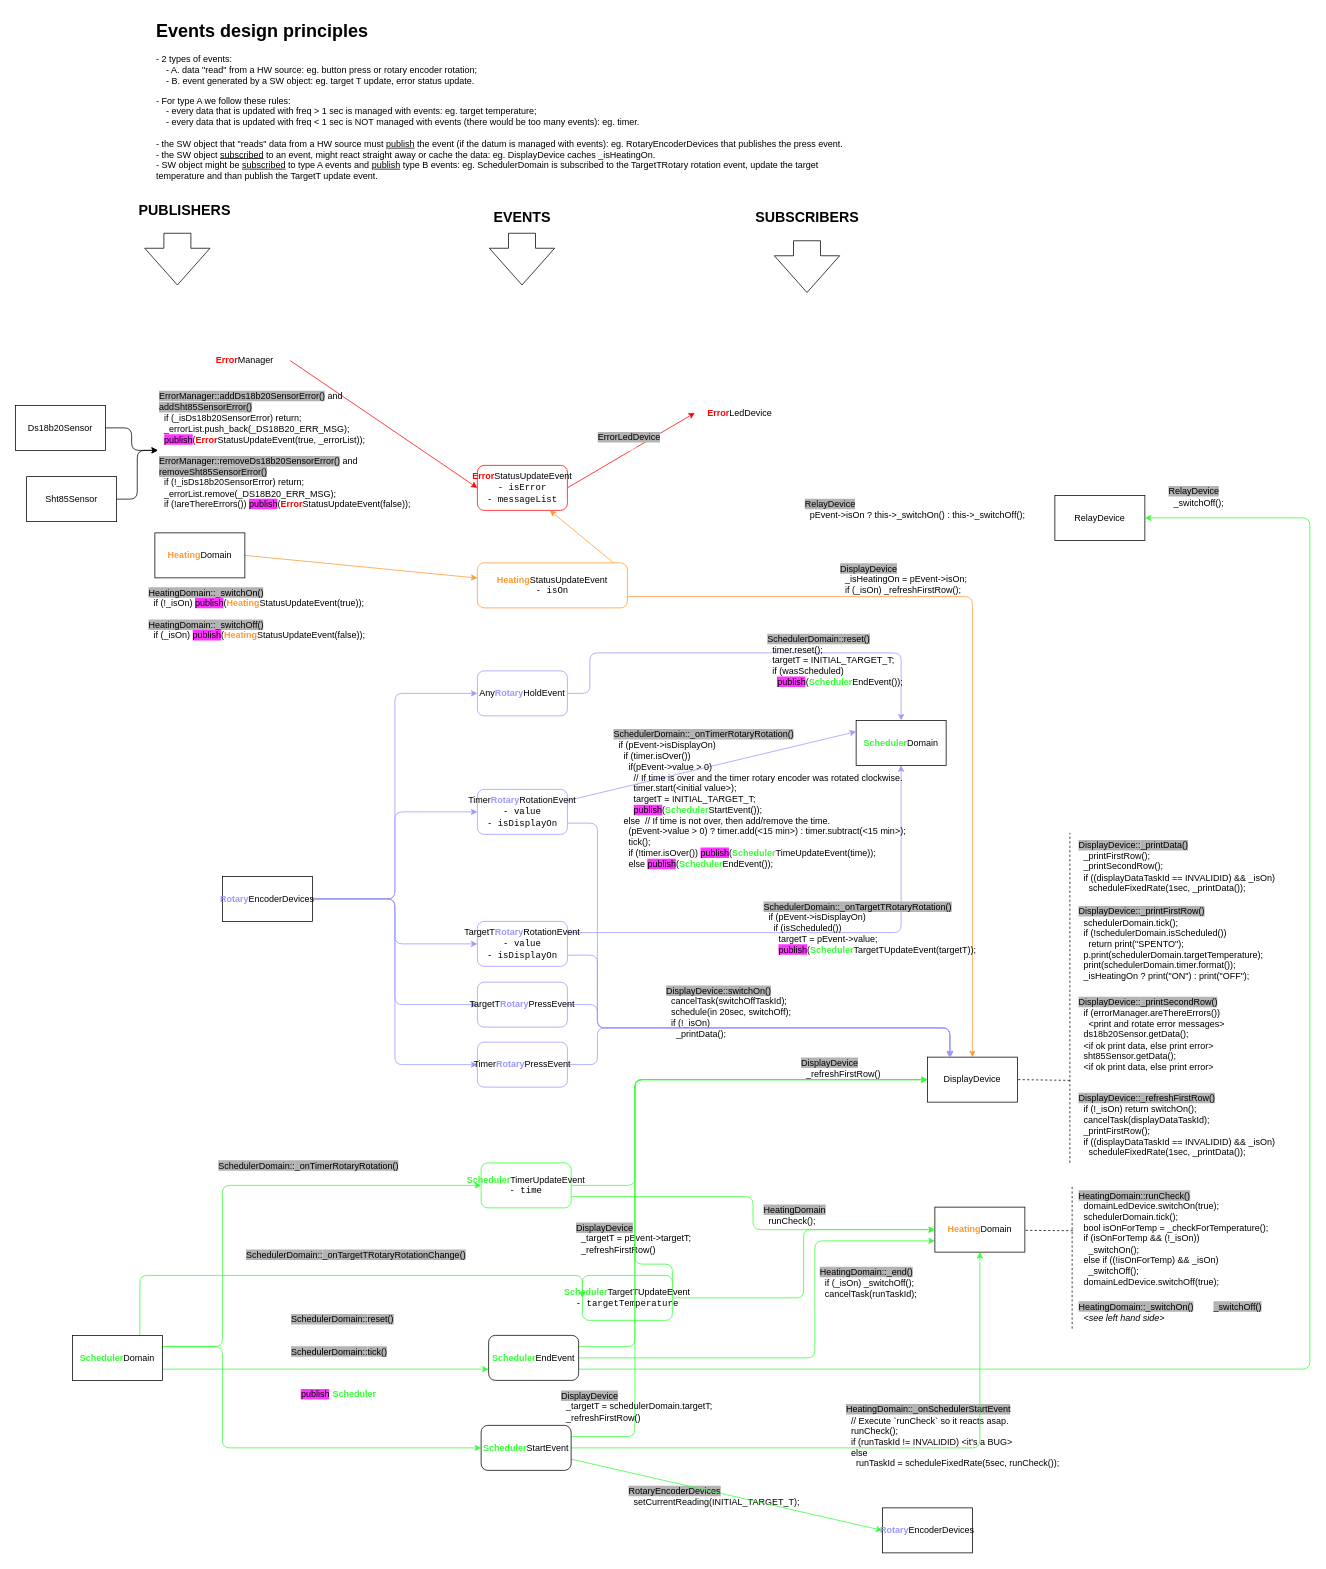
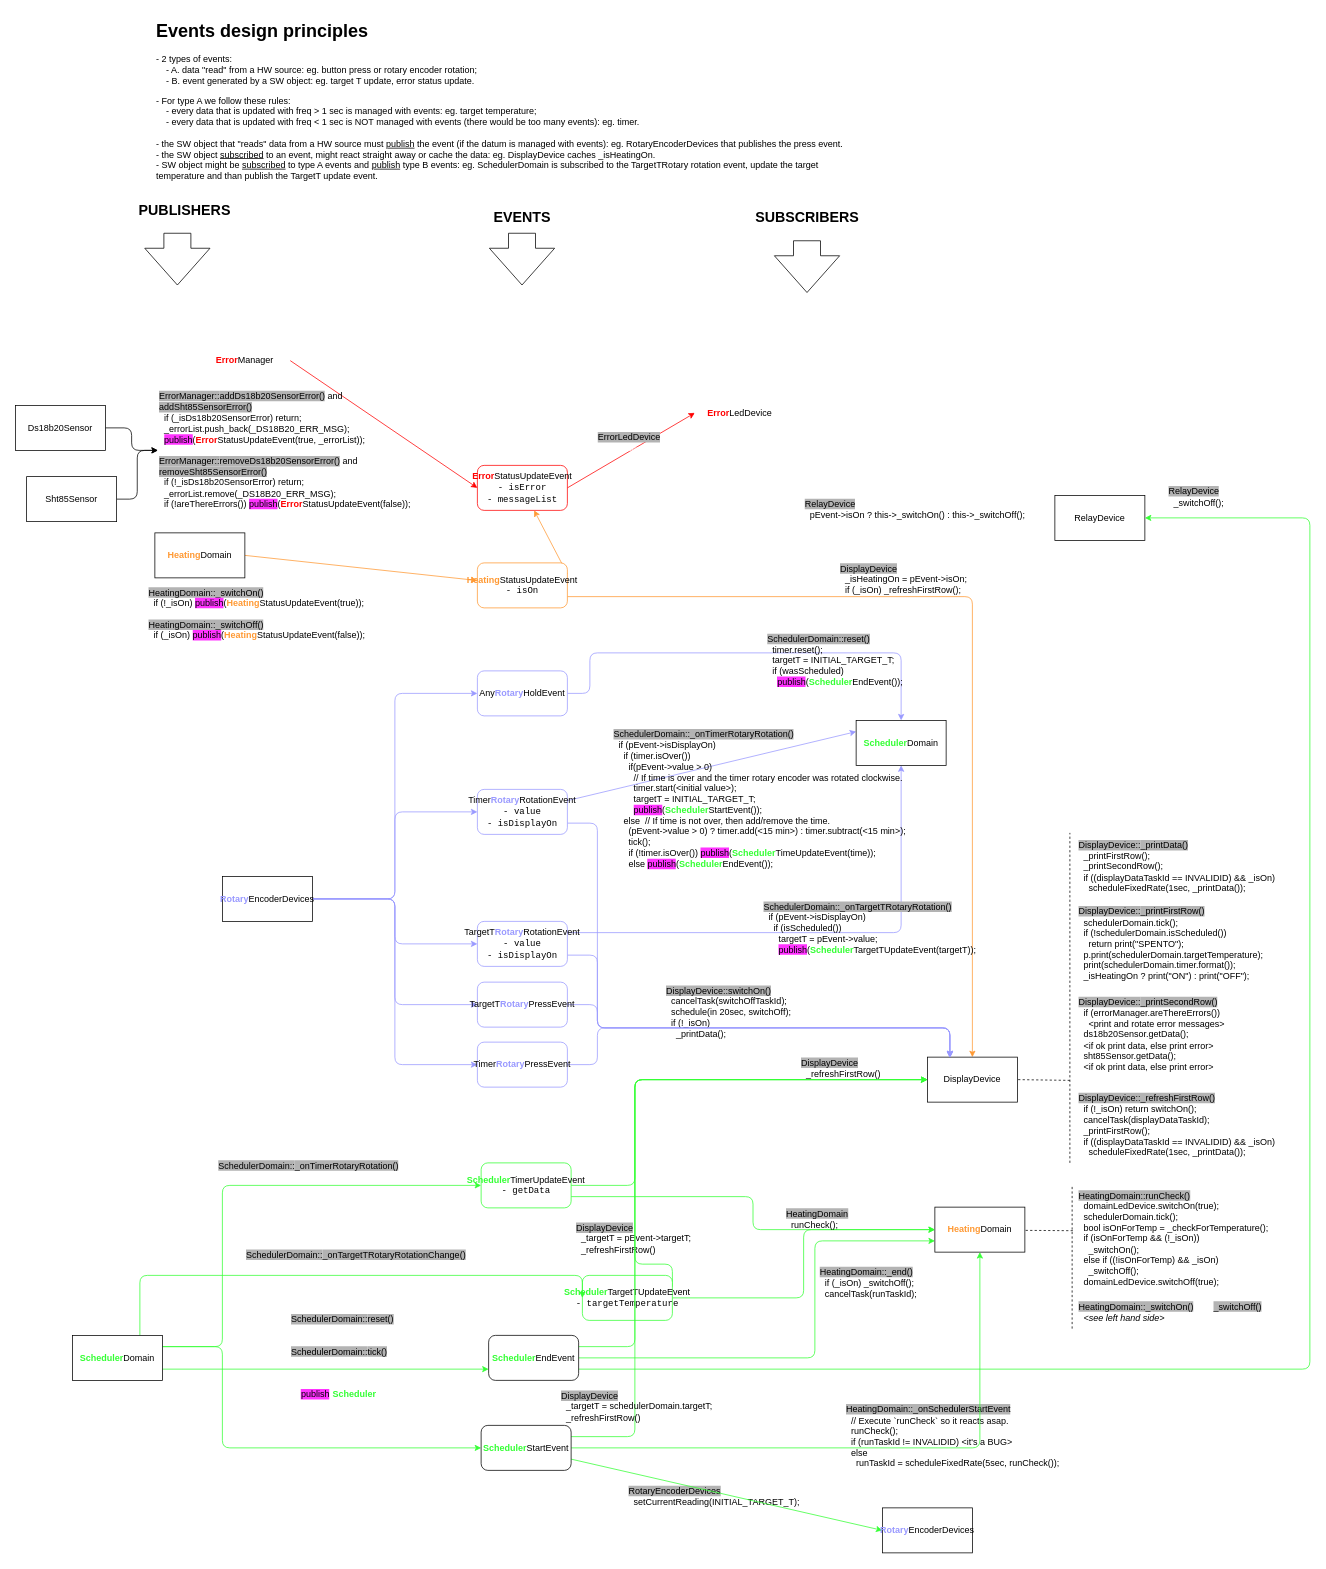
node "HeatingStatusUpdateEvent - isOn": size 150x45 -> 90x45
node "SchedulerTimerUpdateEvent - time": label "SchedulerTimerUpdateEvent - time" -> "SchedulerTimerUpdateEvent - getData"
node "HeatingDomain runCheck();": moved (800, 1215) -> (822, 1219)
